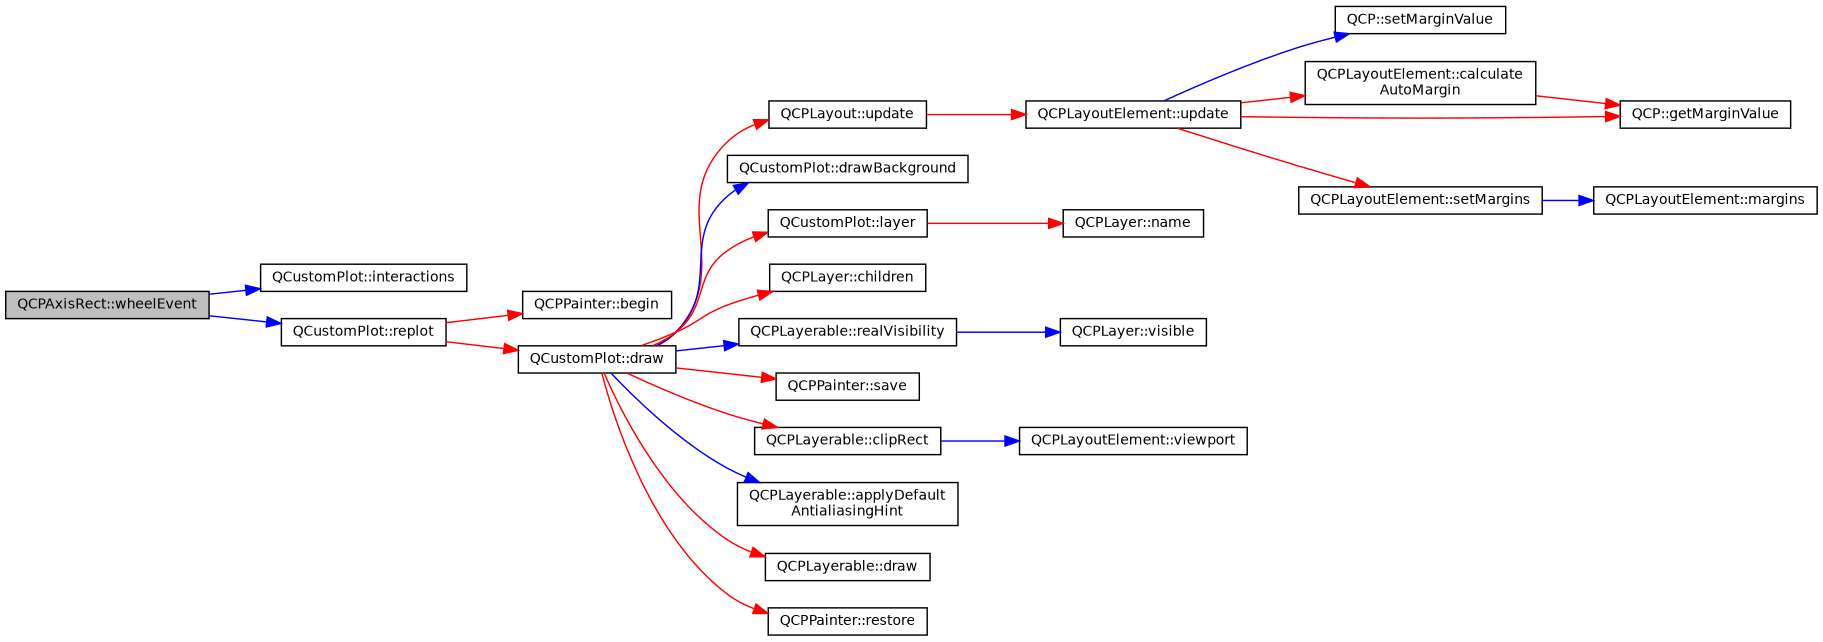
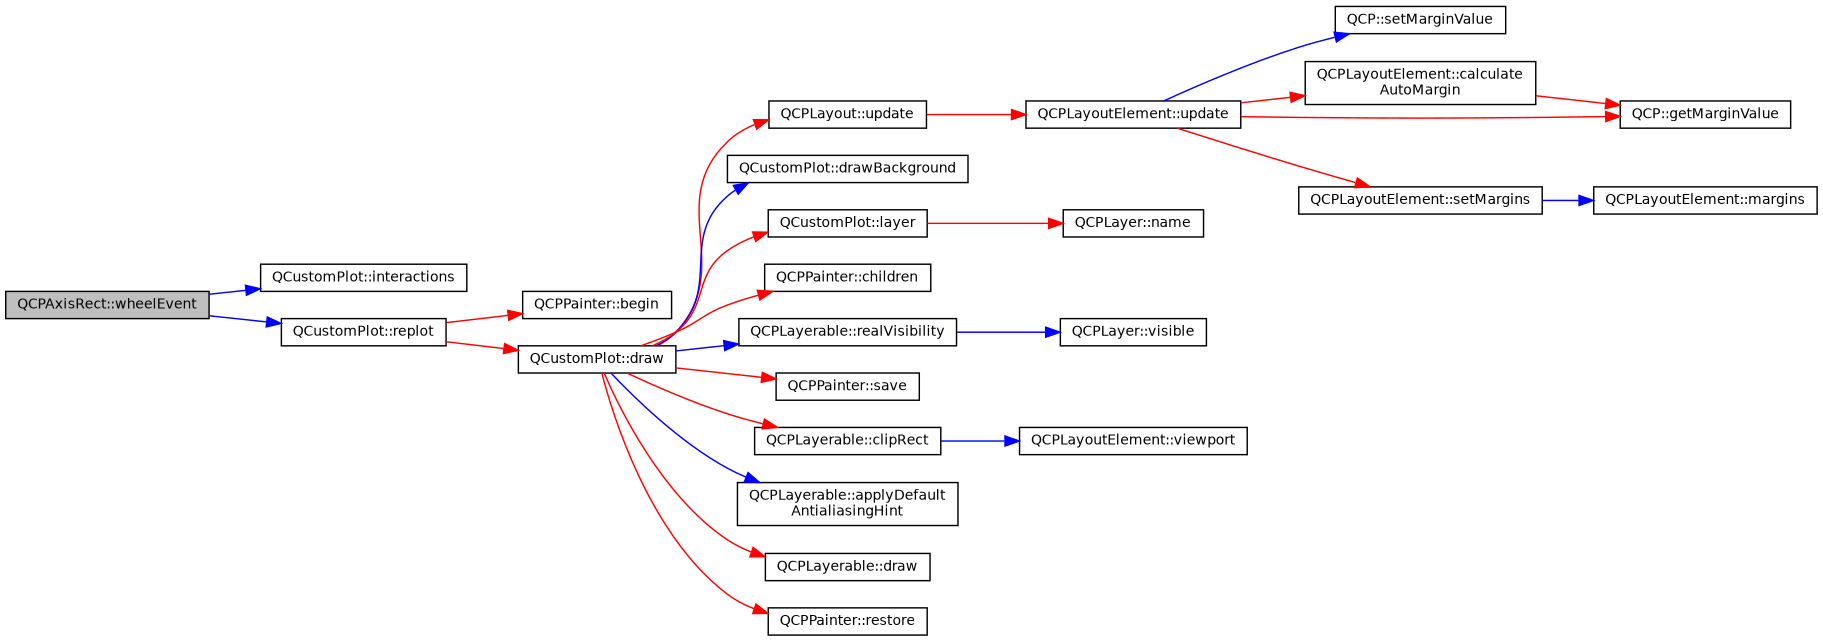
node "QCPLayer::children": label "QCPLayer::children" -> "QCPPainter::children"
